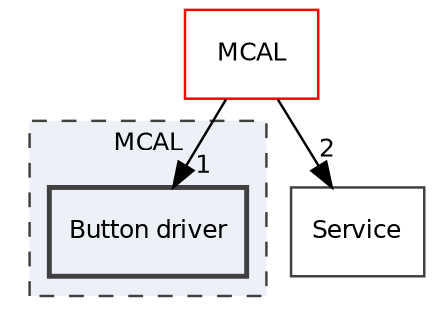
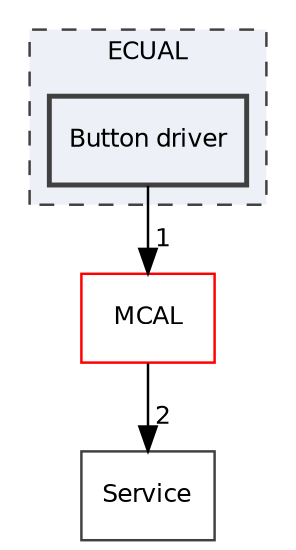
edge "MCAL" -> "Button driver": reversed
cluster "MCAL": label "MCAL" -> "ECUAL"
